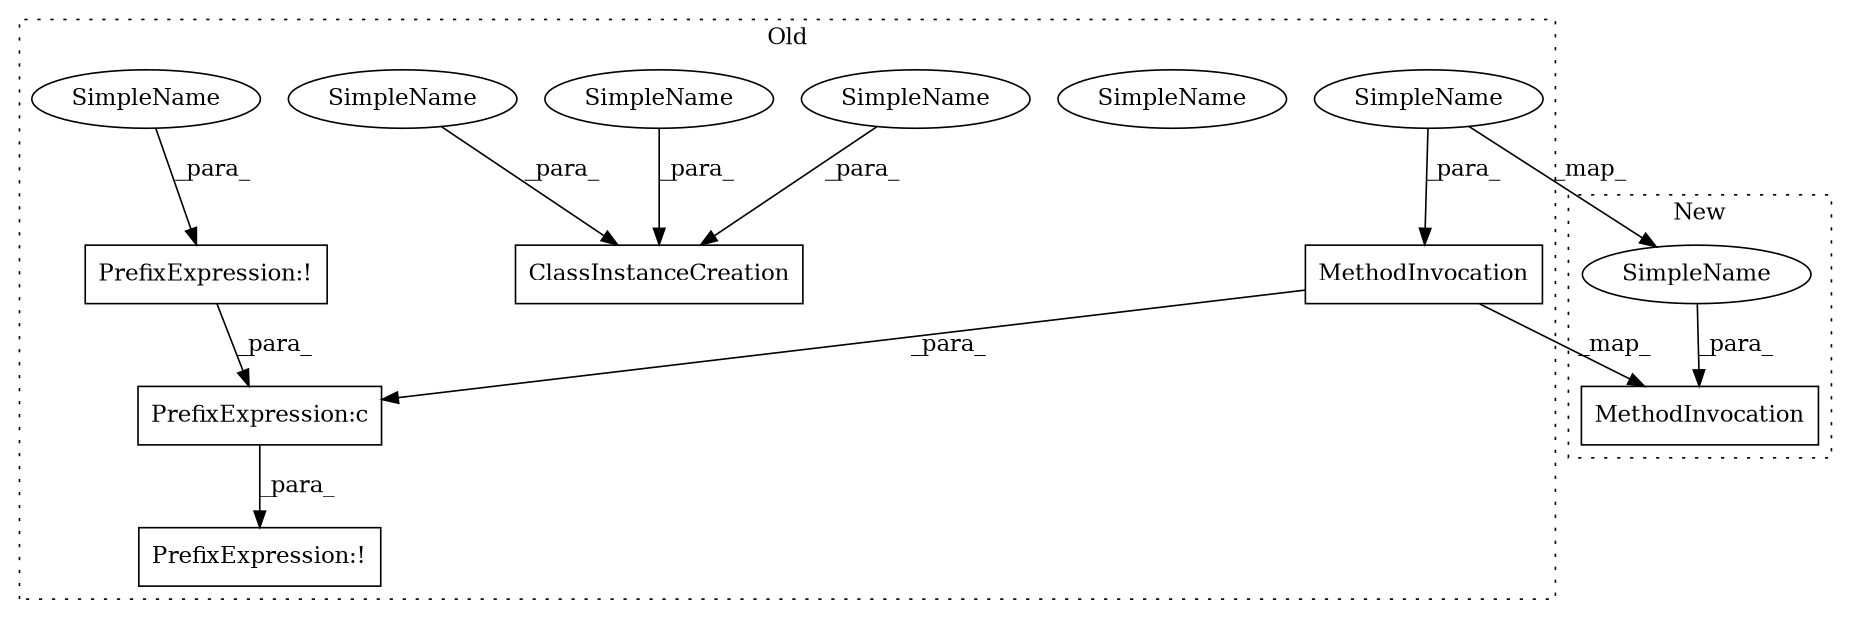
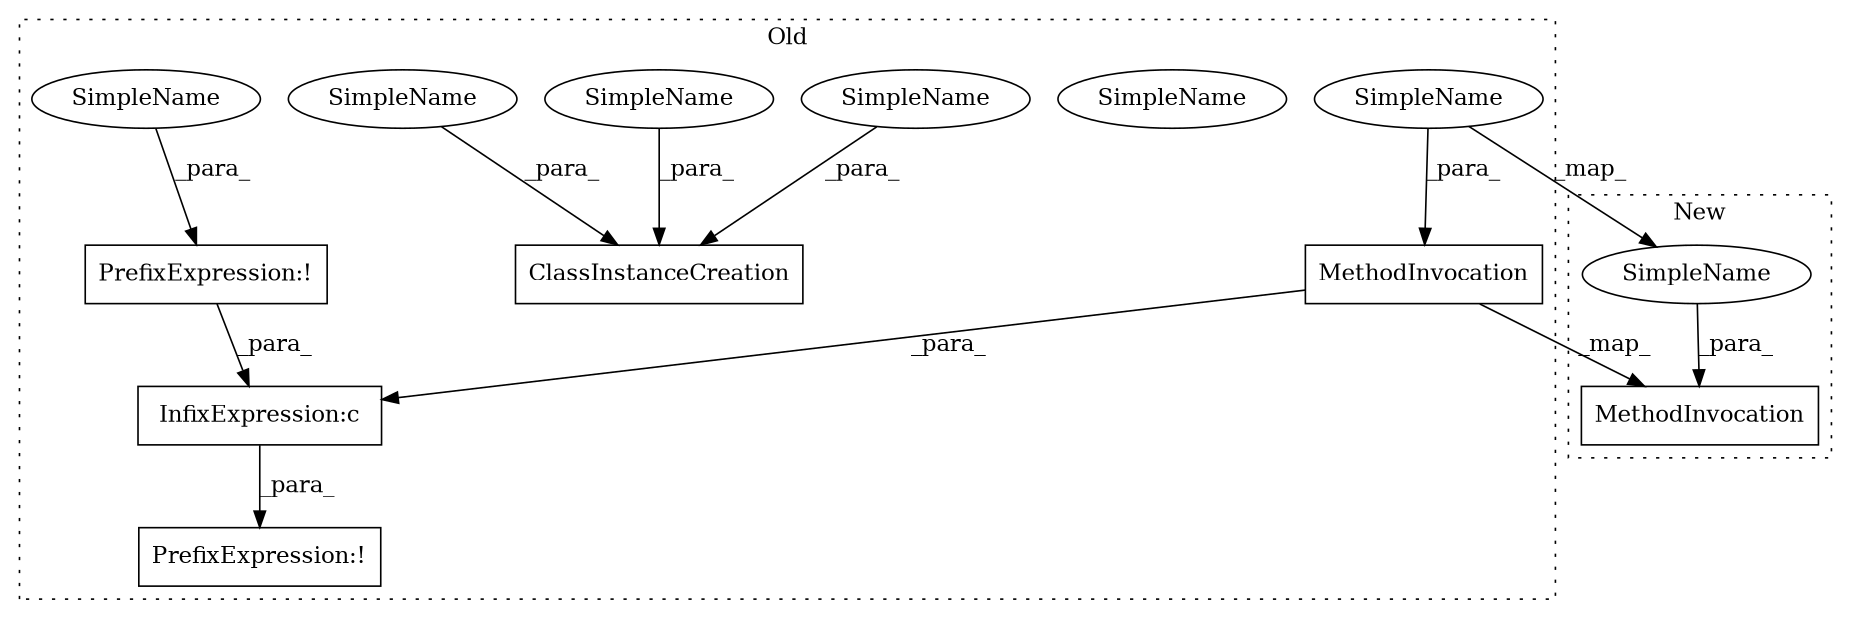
node "PrefixExpression:c": label "PrefixExpression:c" -> "InfixExpression:c"
